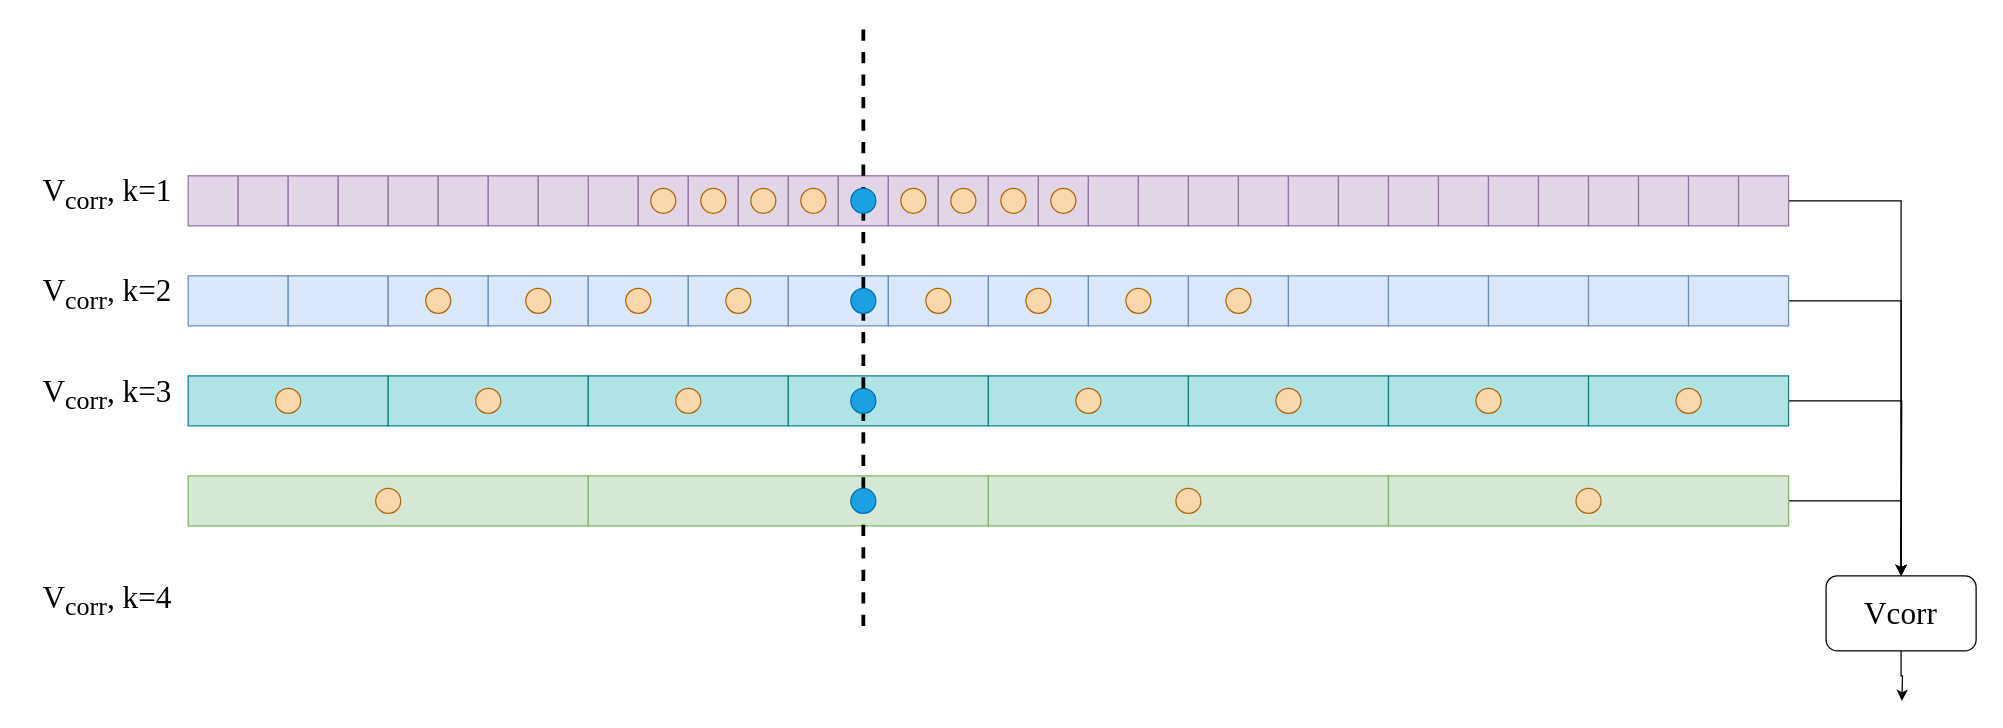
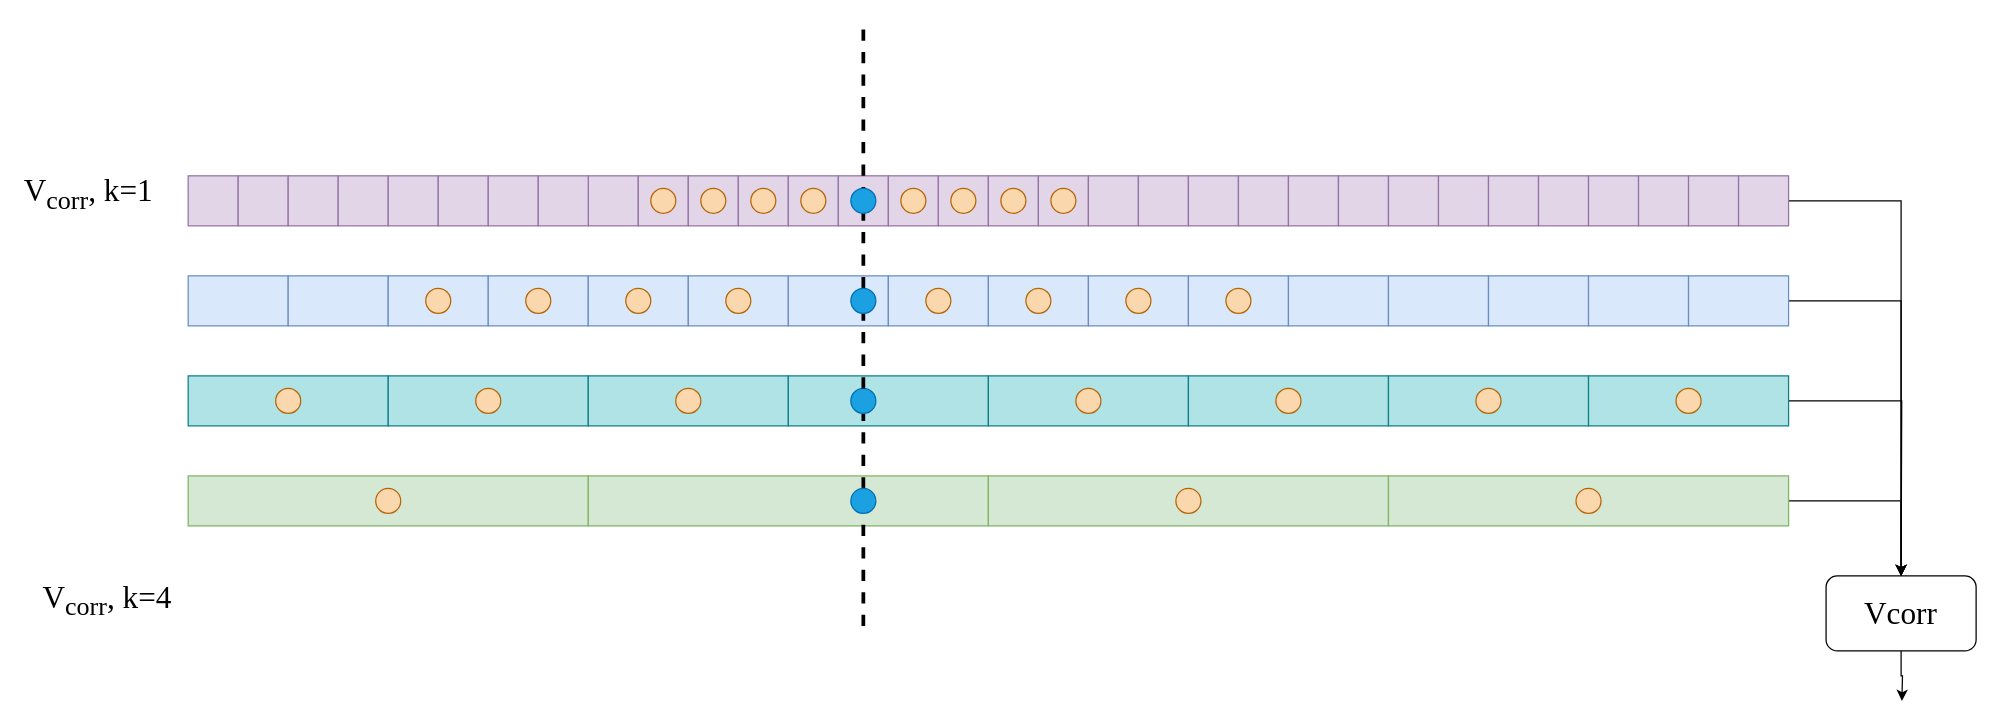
node "Vcorr, k=1": moved (107, 194) -> (88, 194)
node "Vcorr, k=2": removed
node "Vcorr, k=3": removed
